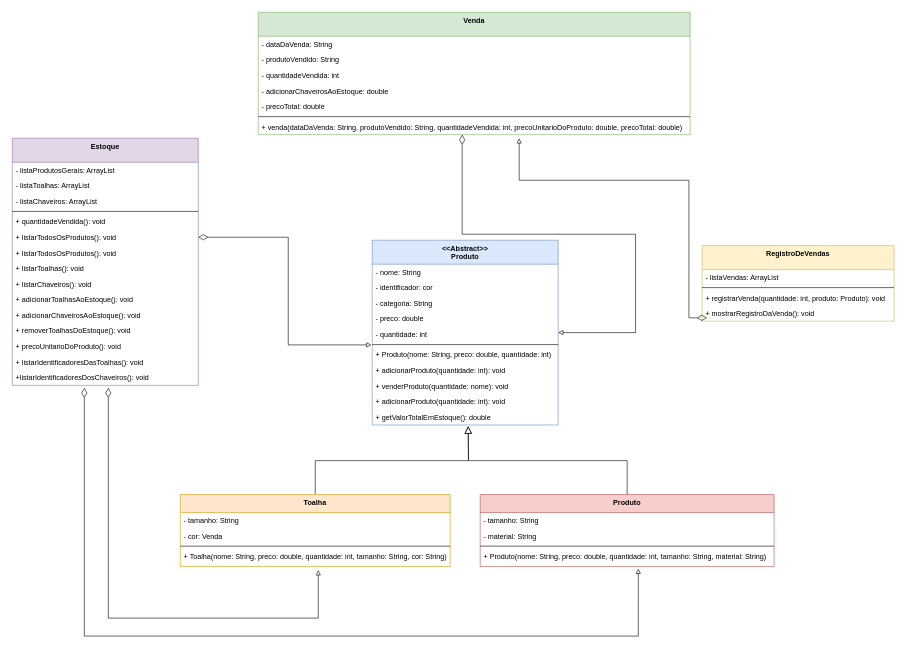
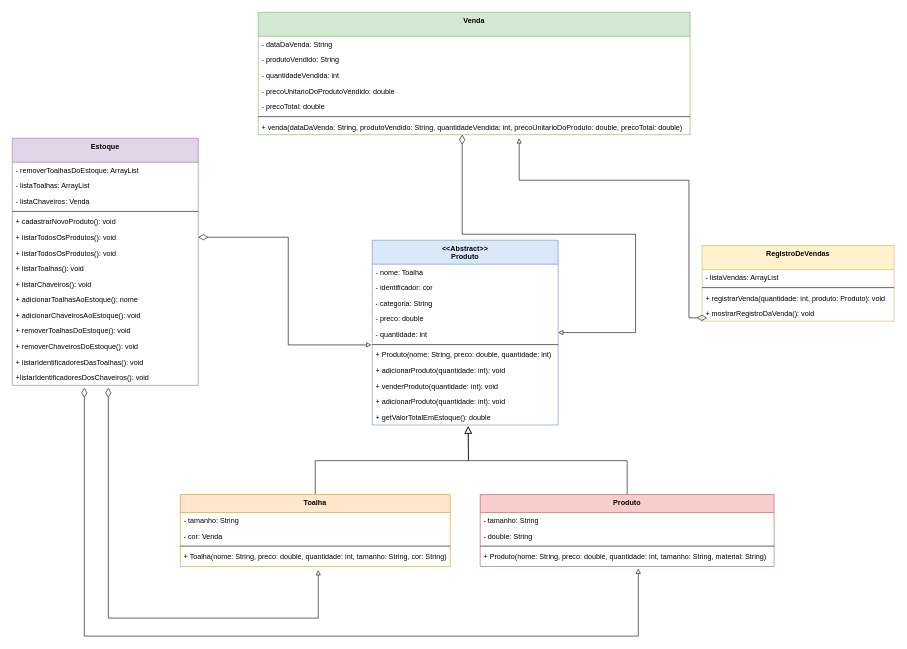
node "- adicionarChaveirosAoEstoque: double": label "- adicionarChaveirosAoEstoque: double" -> "- precoUnitarioDoProdutoVendido: double"
node "- listaProdutosGerais: ArrayList": label "- listaProdutosGerais: ArrayList" -> "- removerToalhasDoEstoque: ArrayList"
node "- listaChaveiros: ArrayList": label "- listaChaveiros: ArrayList" -> "- listaChaveiros: Venda"
node "+ quantidadeVendida(): void": label "+ quantidadeVendida(): void" -> "+ cadastrarNovoProduto(): void"
node "- nome: String": label "- nome: String" -> "- nome: Toalha"
node "+ adicionarToalhasAoEstoque(): void": label "+ adicionarToalhasAoEstoque(): void" -> "+ adicionarToalhasAoEstoque(): nome"
node "+ precoUnitarioDoProduto(): void": label "+ precoUnitarioDoProduto(): void" -> "+ removerChaveirosDoEstoque(): void"
node "+ venderProduto(quantidade: nome): void": label "+ venderProduto(quantidade: nome): void" -> "+ venderProduto(quantidade: int): void"
node "- material: String": label "- material: String" -> "- double: String"
